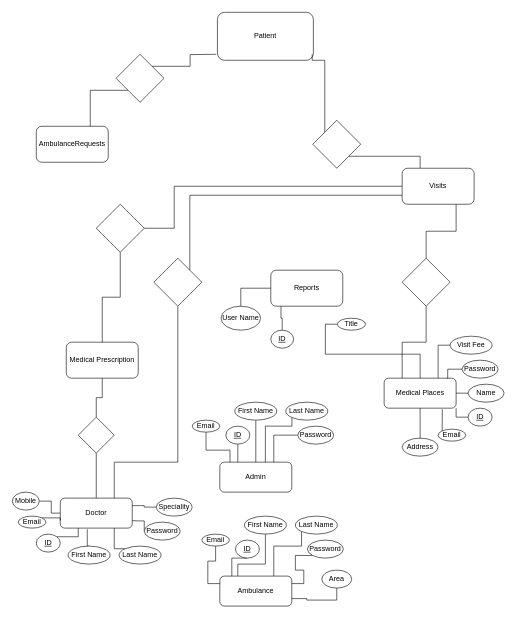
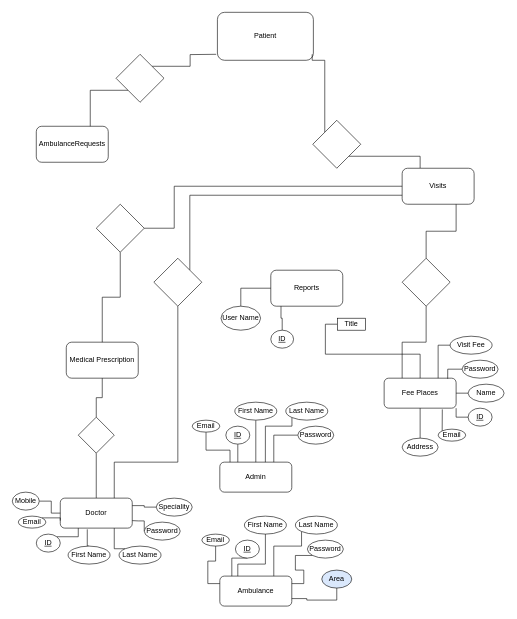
node "Title": shape ellipse -> rectangle
node "Medical Places": label "Medical Places" -> "Fee Places"
node "Area": fillcolor #ffffff -> #dae8fc
